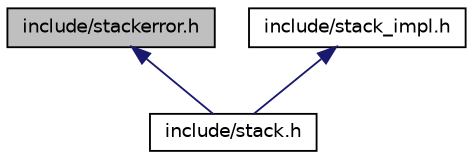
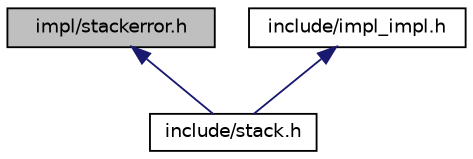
node "include/stackerror.h": label "include/stackerror.h" -> "impl/stackerror.h"
node "include/stack_impl.h": label "include/stack_impl.h" -> "include/impl_impl.h"
